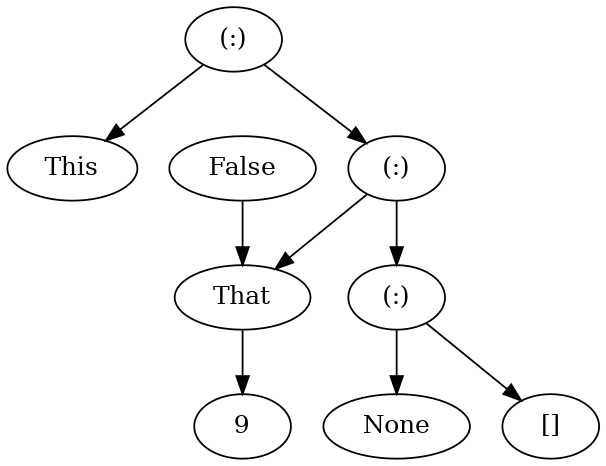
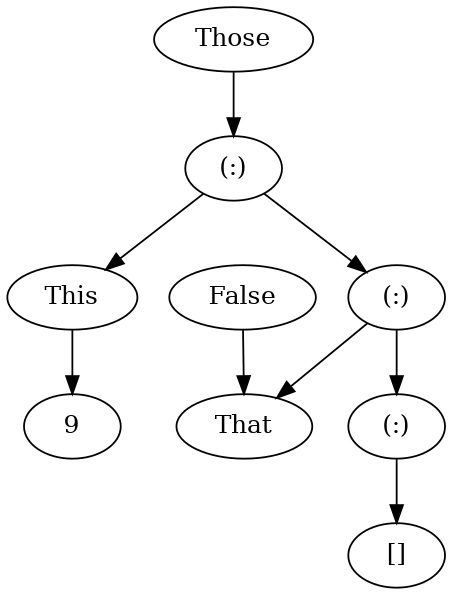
node "Those": added
edge "That" -> "9": now "This" -> "9"
node "None": removed
